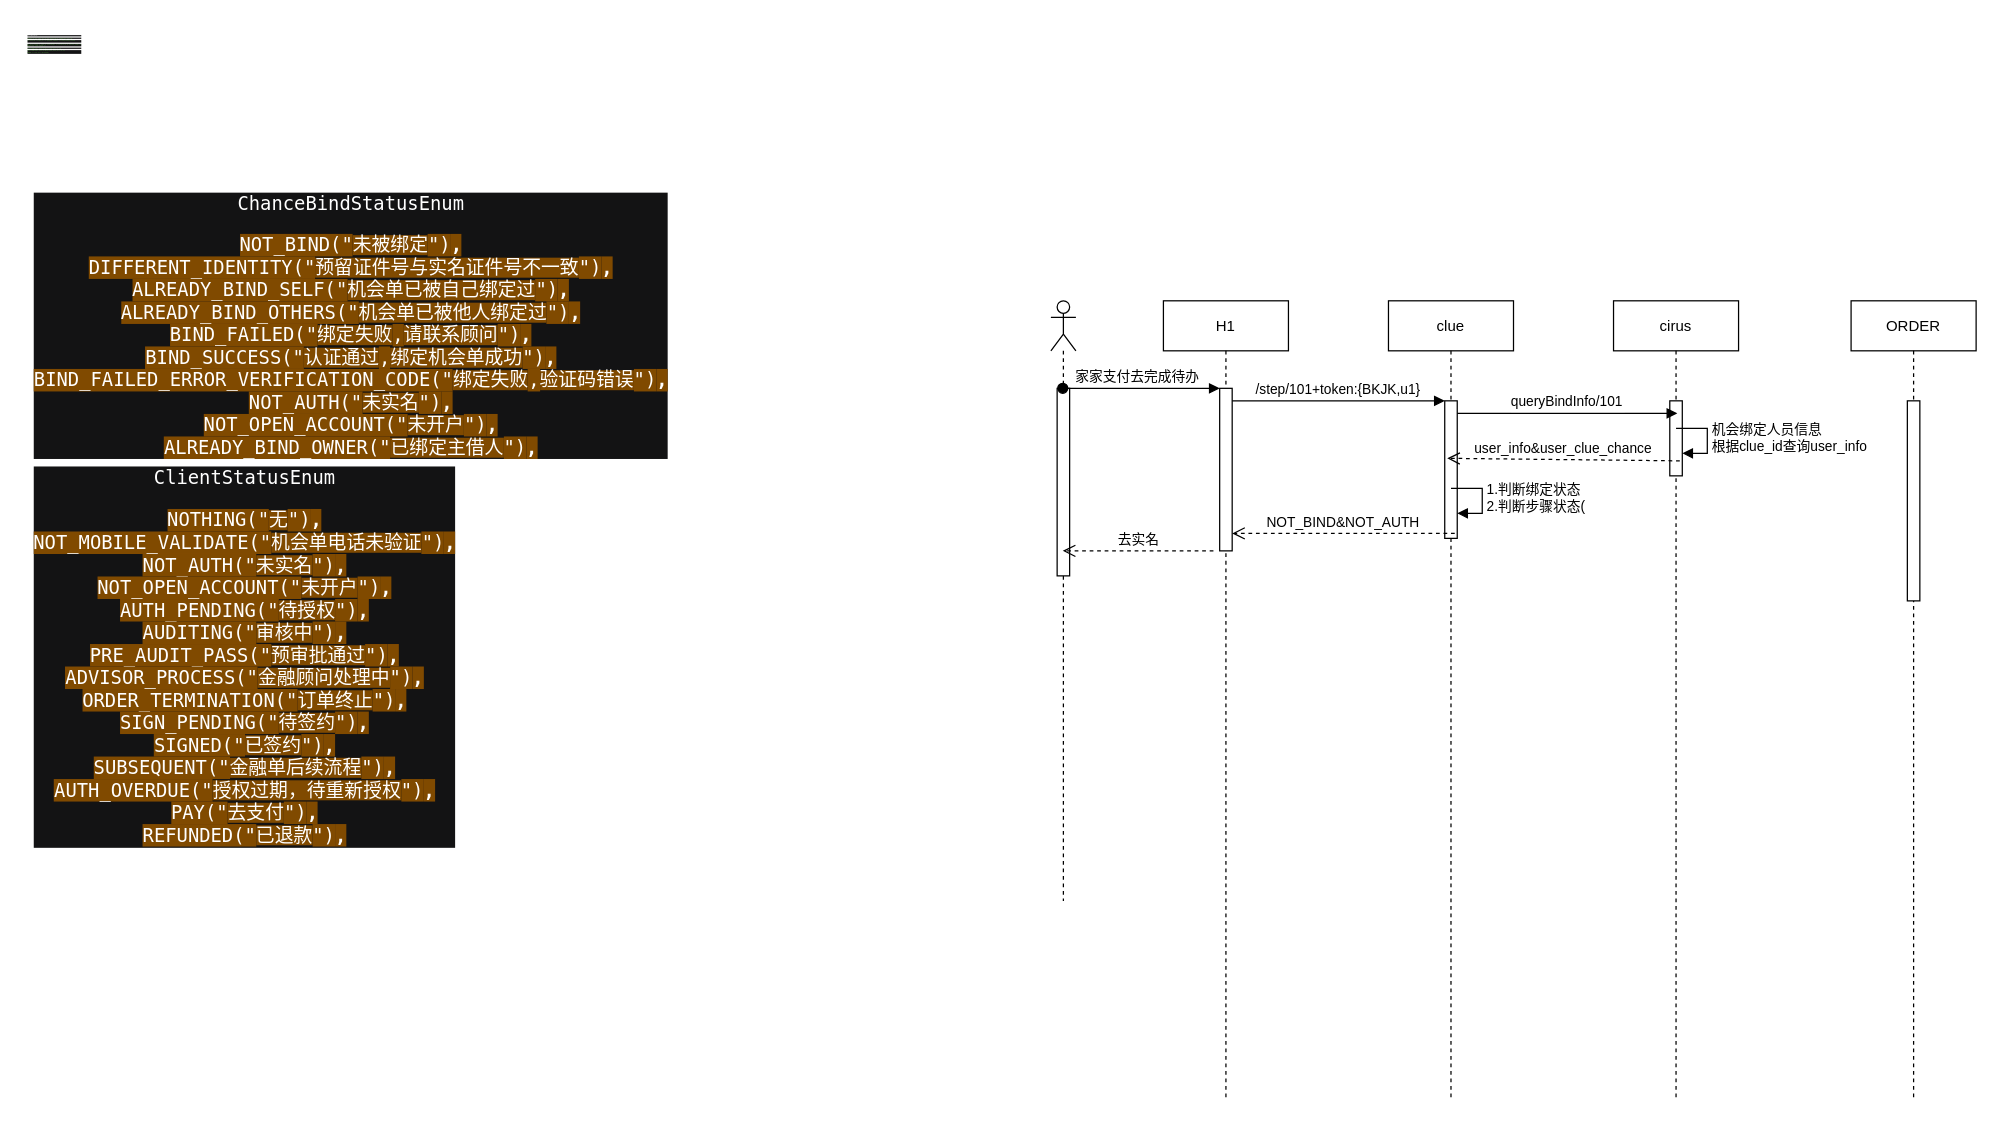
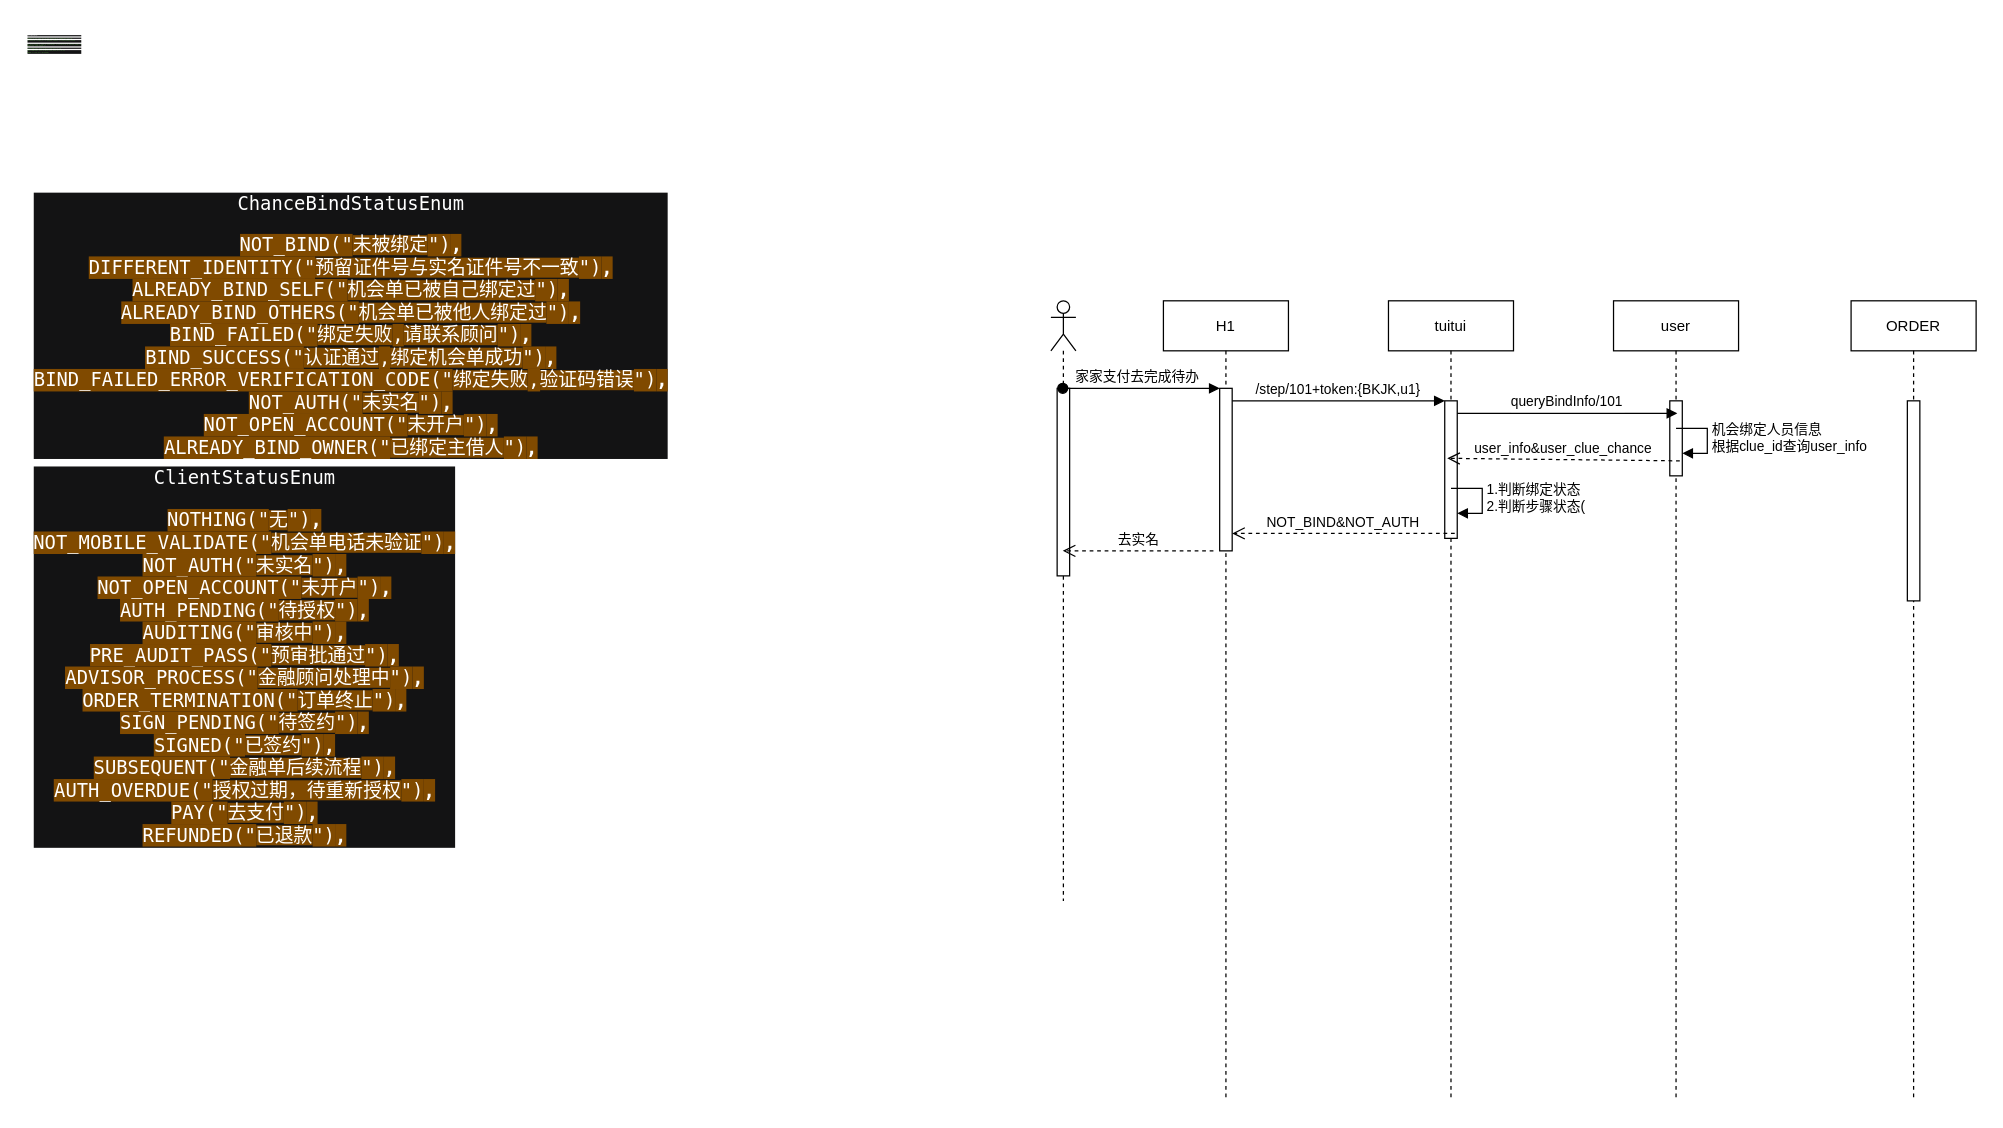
node "clue": label "clue" -> "tuitui"
node "cirus": label "cirus" -> "user"
